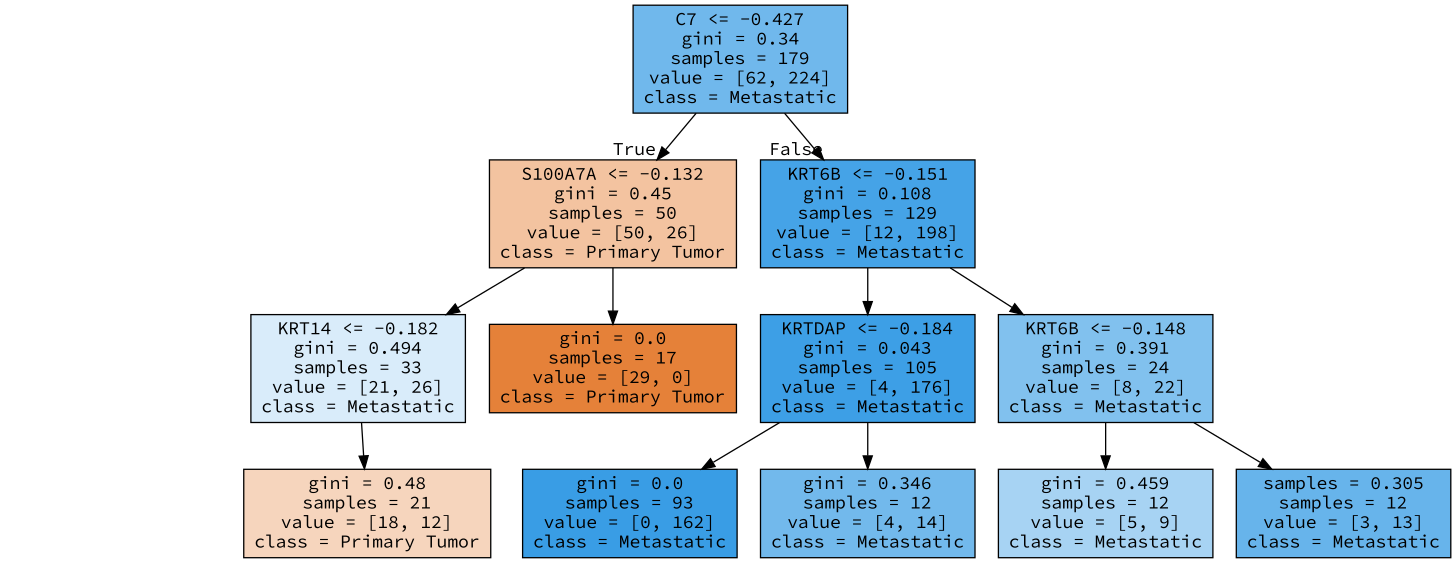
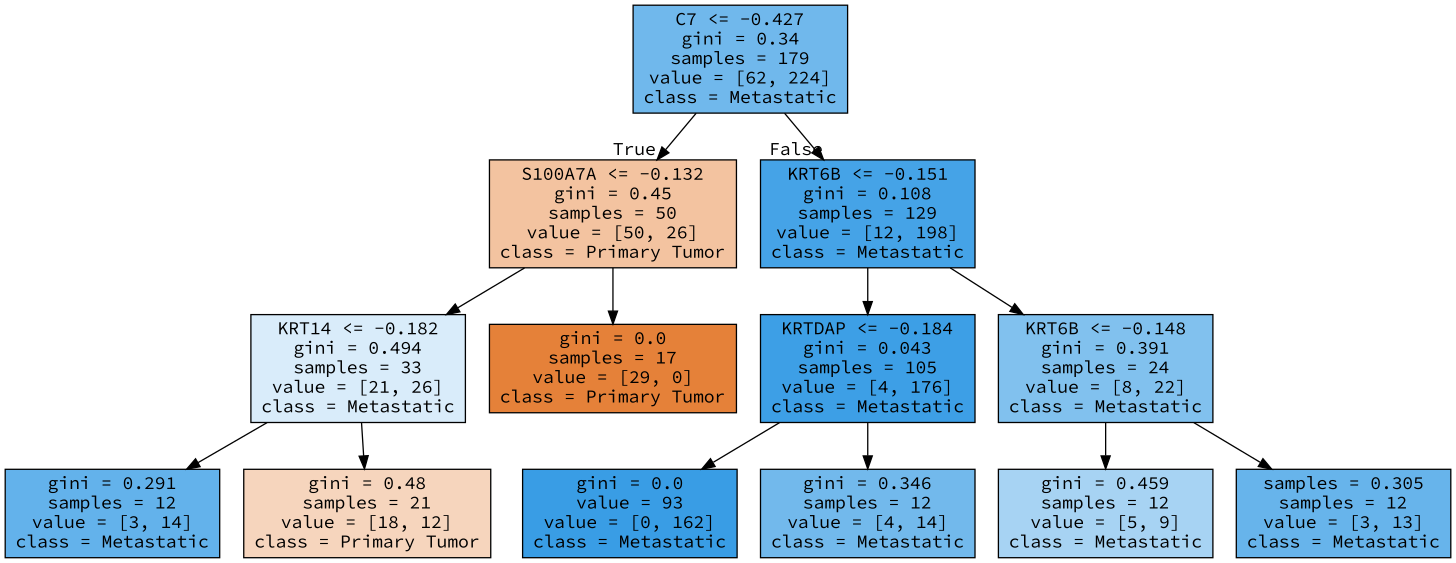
node "gini = 0.291 samples = 12 value = [3, 14] class = Metastatic": added
node "gini = 0.0 samples = 93 value = [0, 162] class = Metastatic": label "gini = 0.0 samples = 93 value = [0, 162] class = Metastatic" -> "gini = 0.0 value = 93 value = [0, 162] class = Metastatic"
